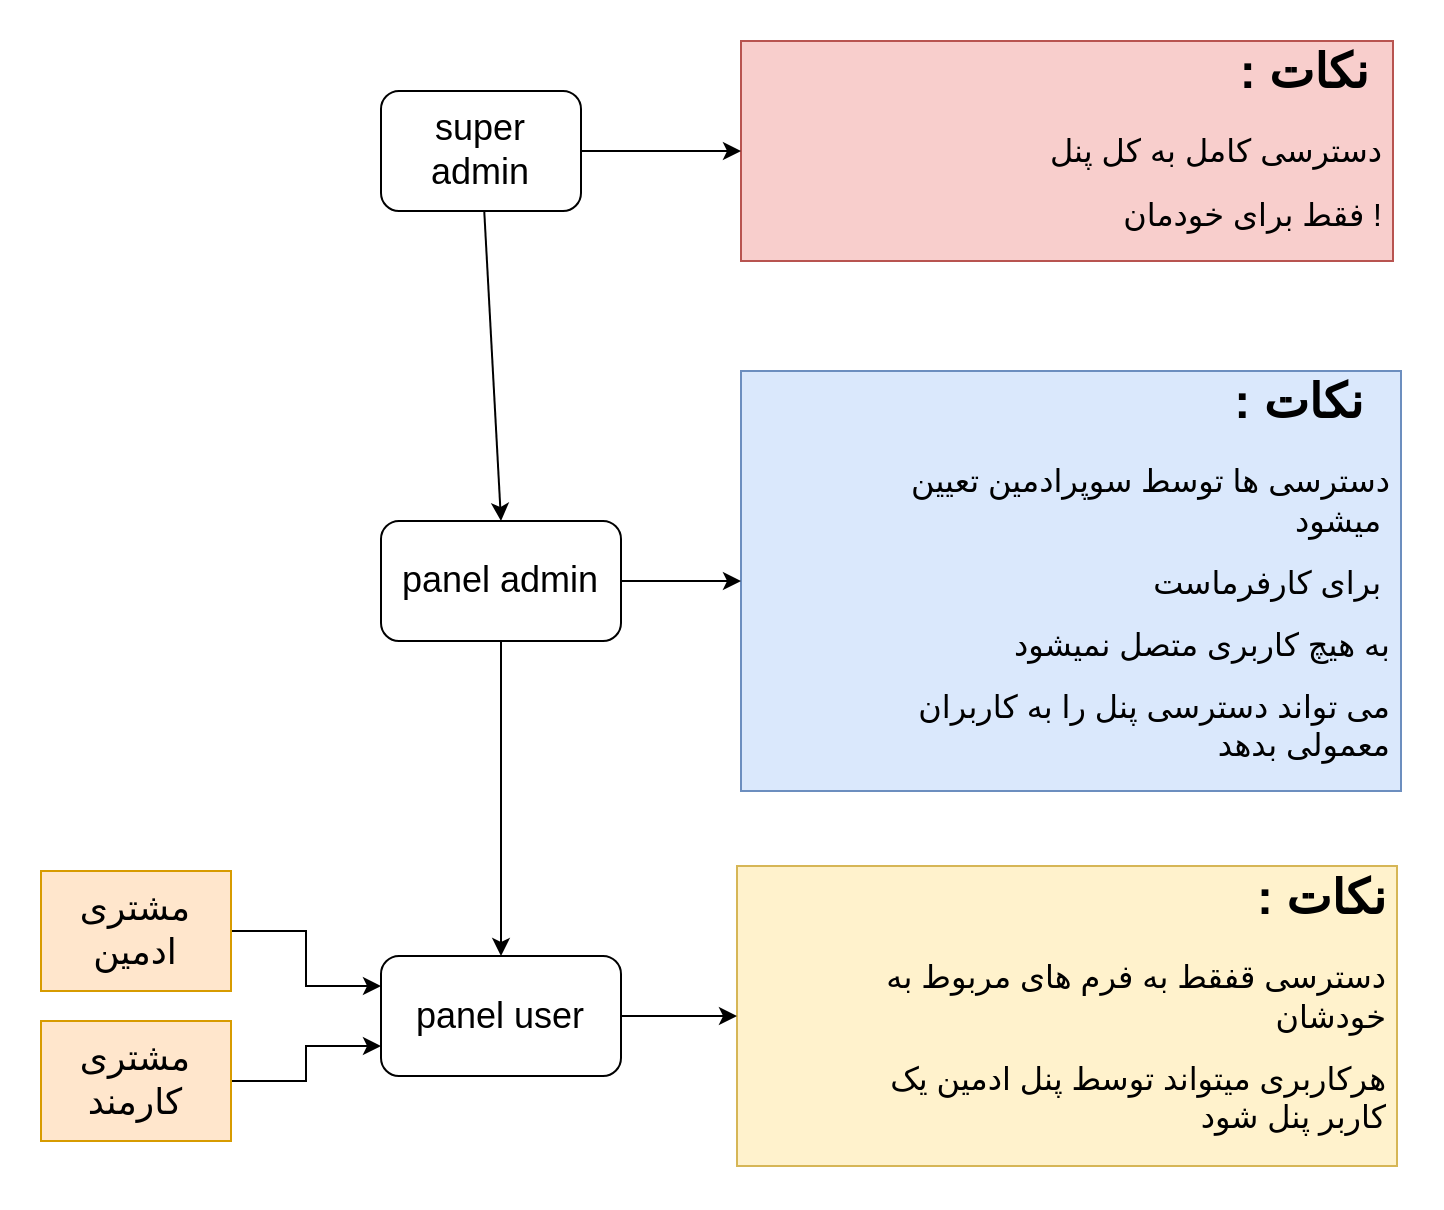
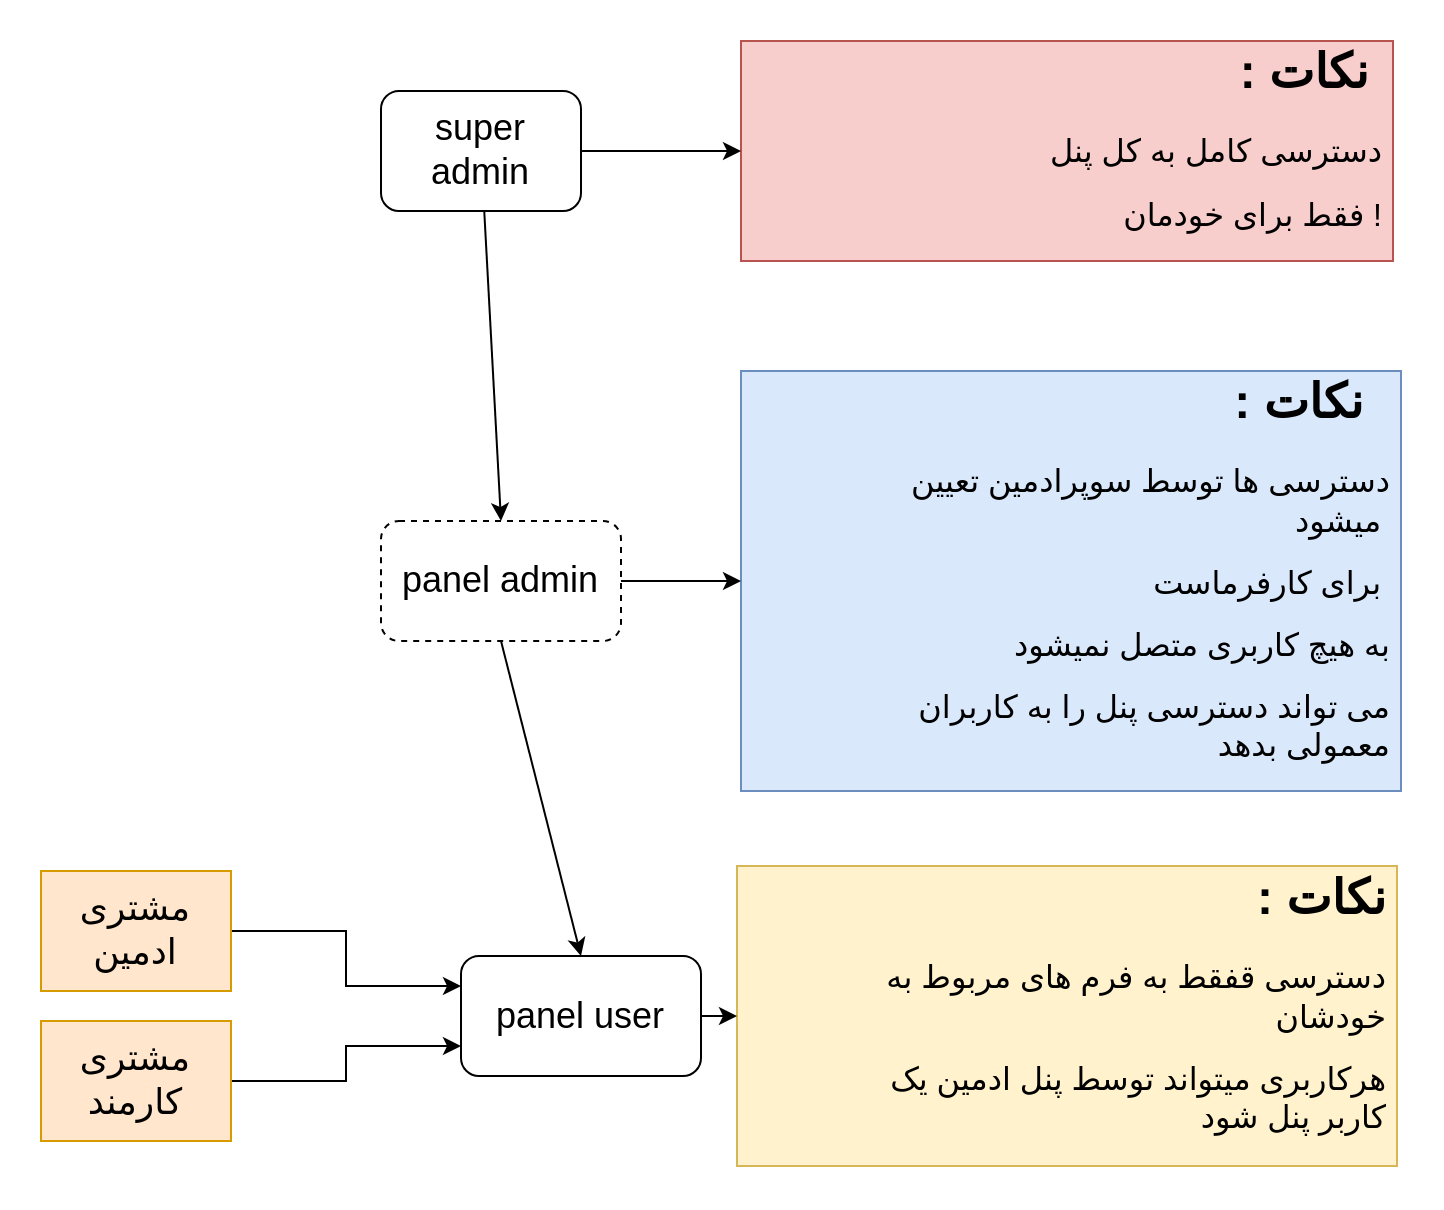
node "panel admin": style solid -> dashed
node "panel user": moved (501, 1016) -> (581, 1016)
